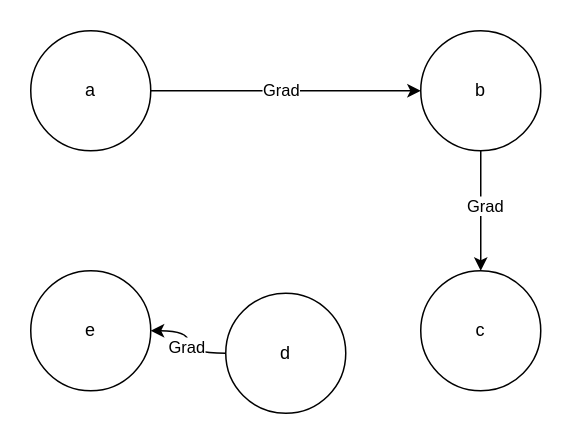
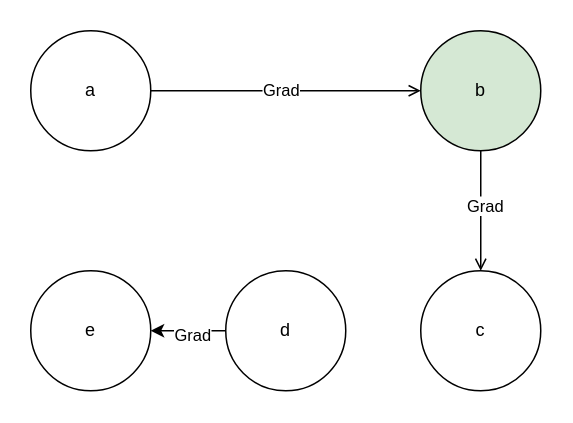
edge "a" -> "b": arrowhead classic -> open
node "b": fillcolor #ffffff -> #d5e8d4
edge "b" -> "c": arrowhead classic -> open
node "d": moved (286, 353) -> (286, 331)
